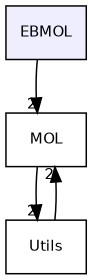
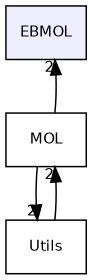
edge "EBMOL" -> "MOL": reversed
